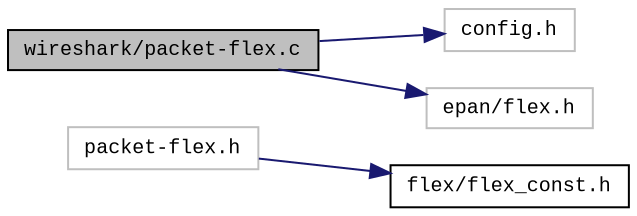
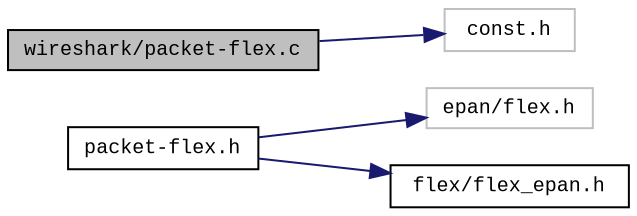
node "config.h": label "config.h" -> "const.h"
edge "wireshark/packet-flex.c" -> "epan/flex.h": now "packet-flex.h" -> "epan/flex.h"
node "packet-flex.h": color grey75 -> black
node "flex/flex_const.h": label "flex/flex_const.h" -> "flex/flex_epan.h"
